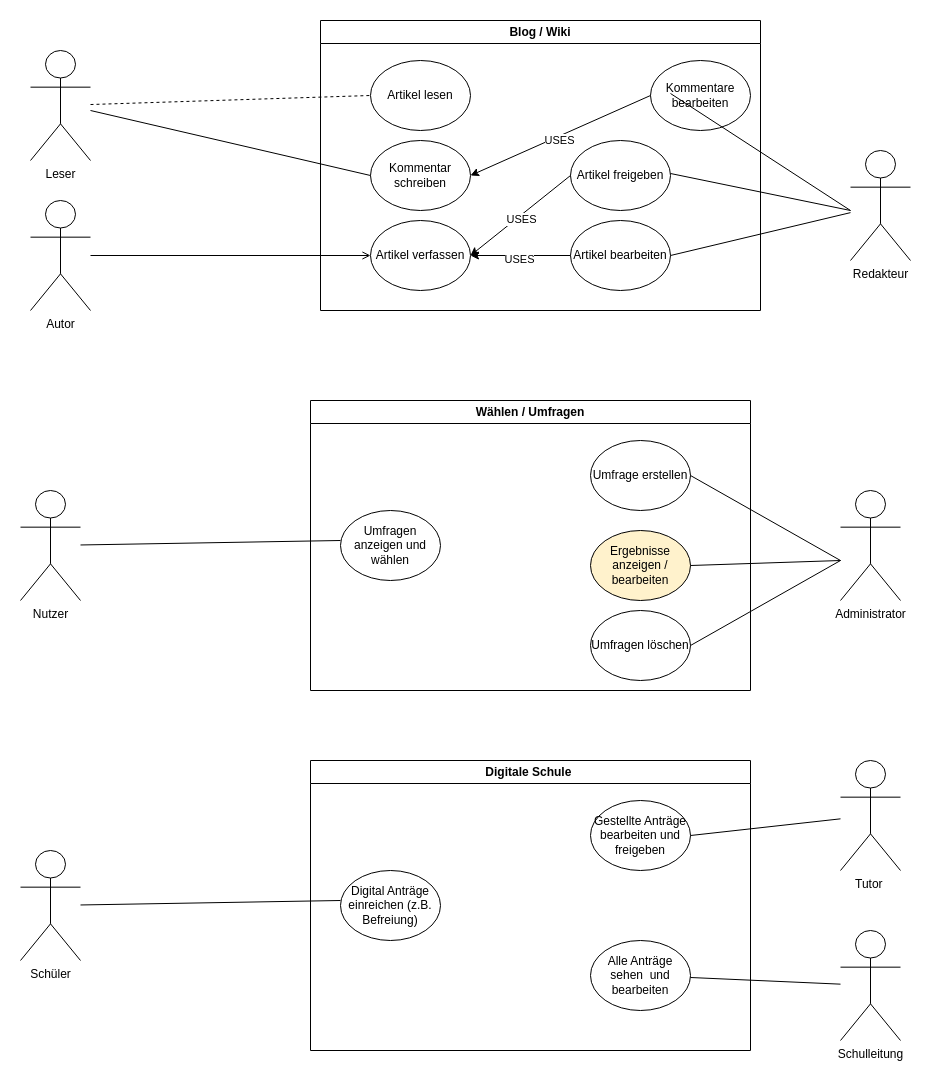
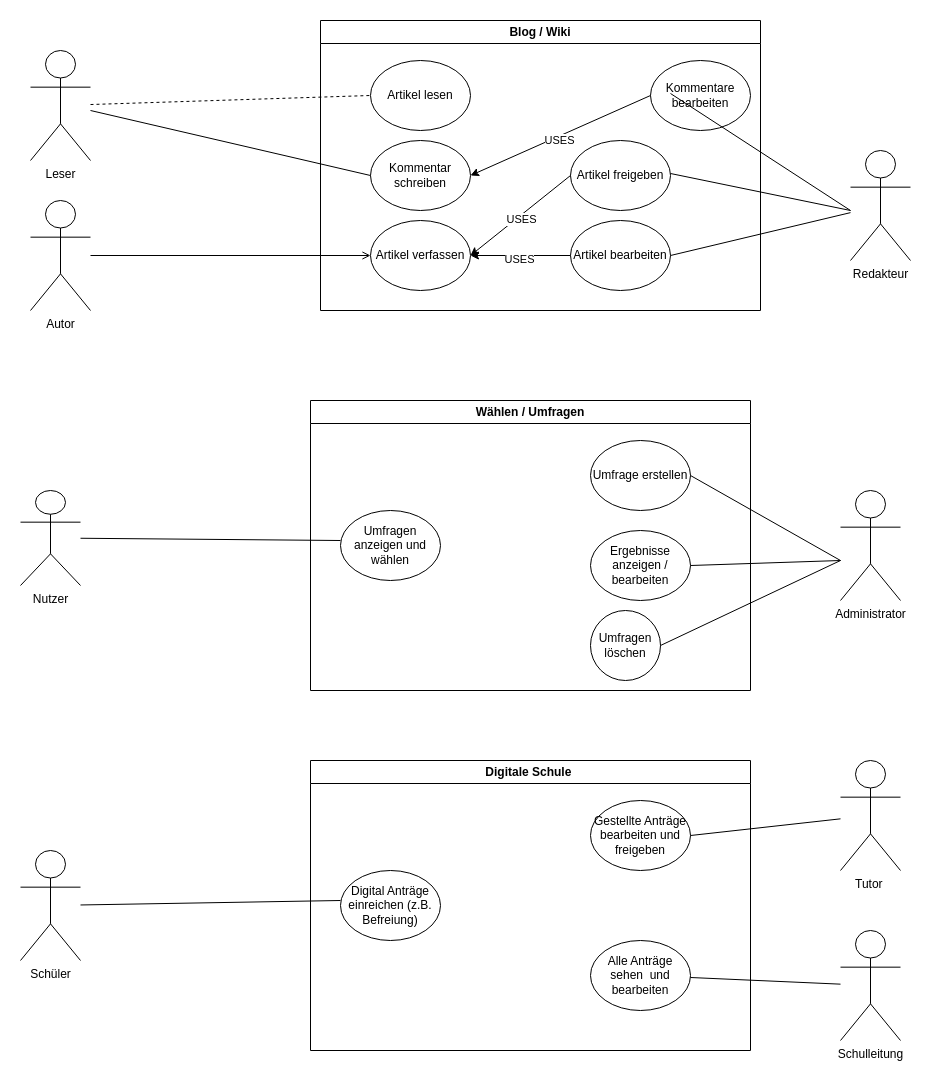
node "Nutzer": size 60x110 -> 60x95
node "Ergebnisse anzeigen / bearbeiten": fillcolor #fff2cc -> #ffffff
node "Umfragen löschen": size 100x70 -> 70x70
